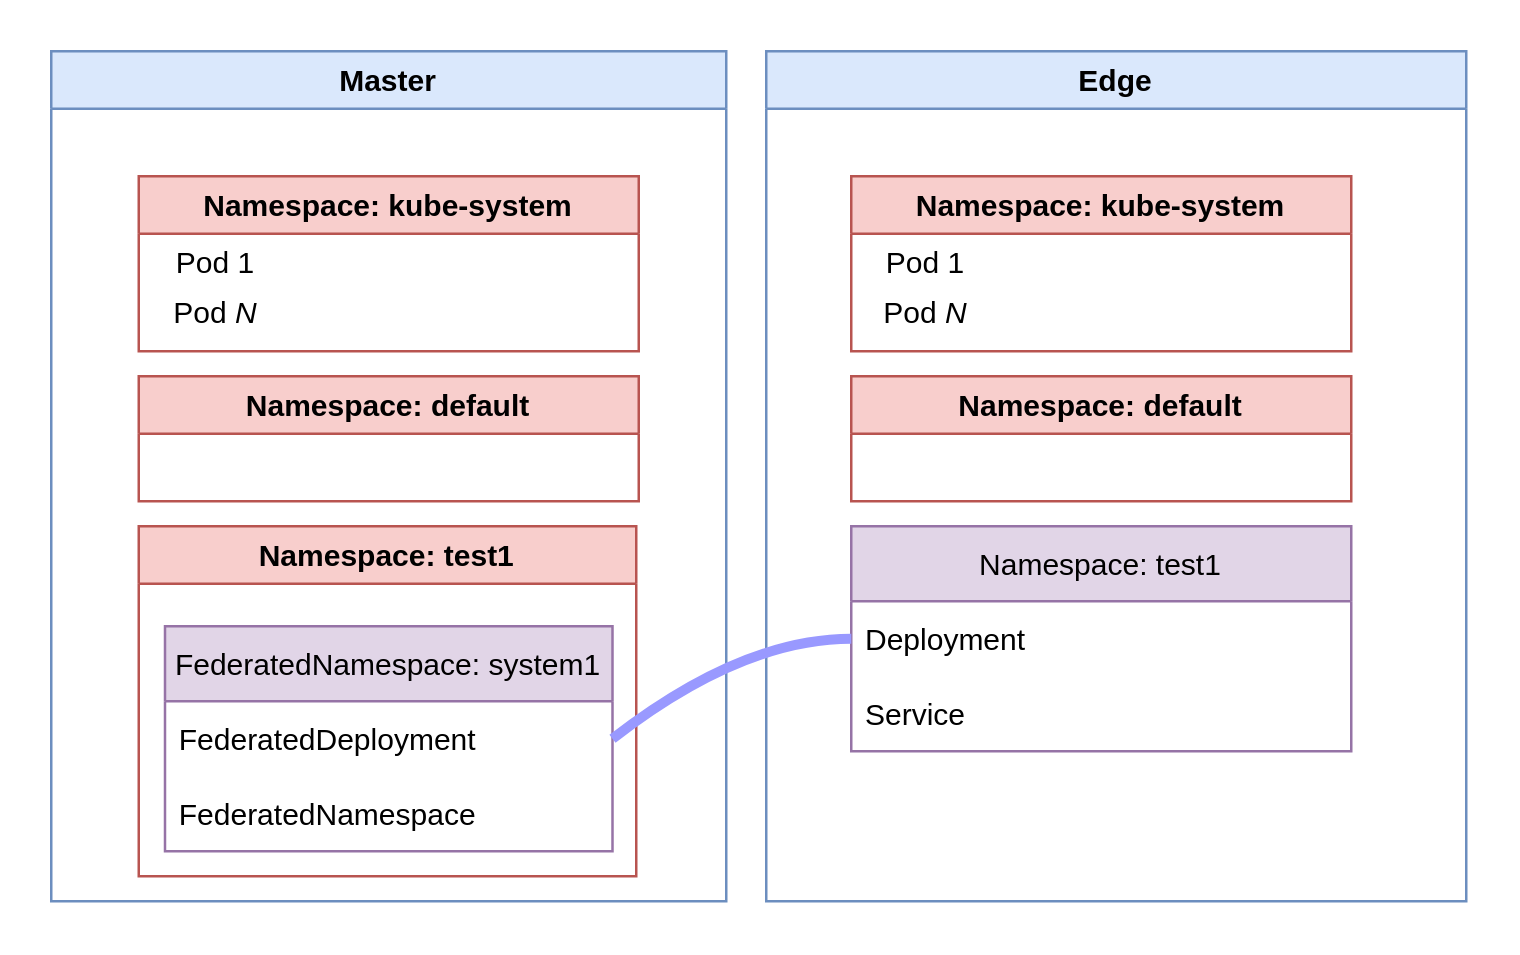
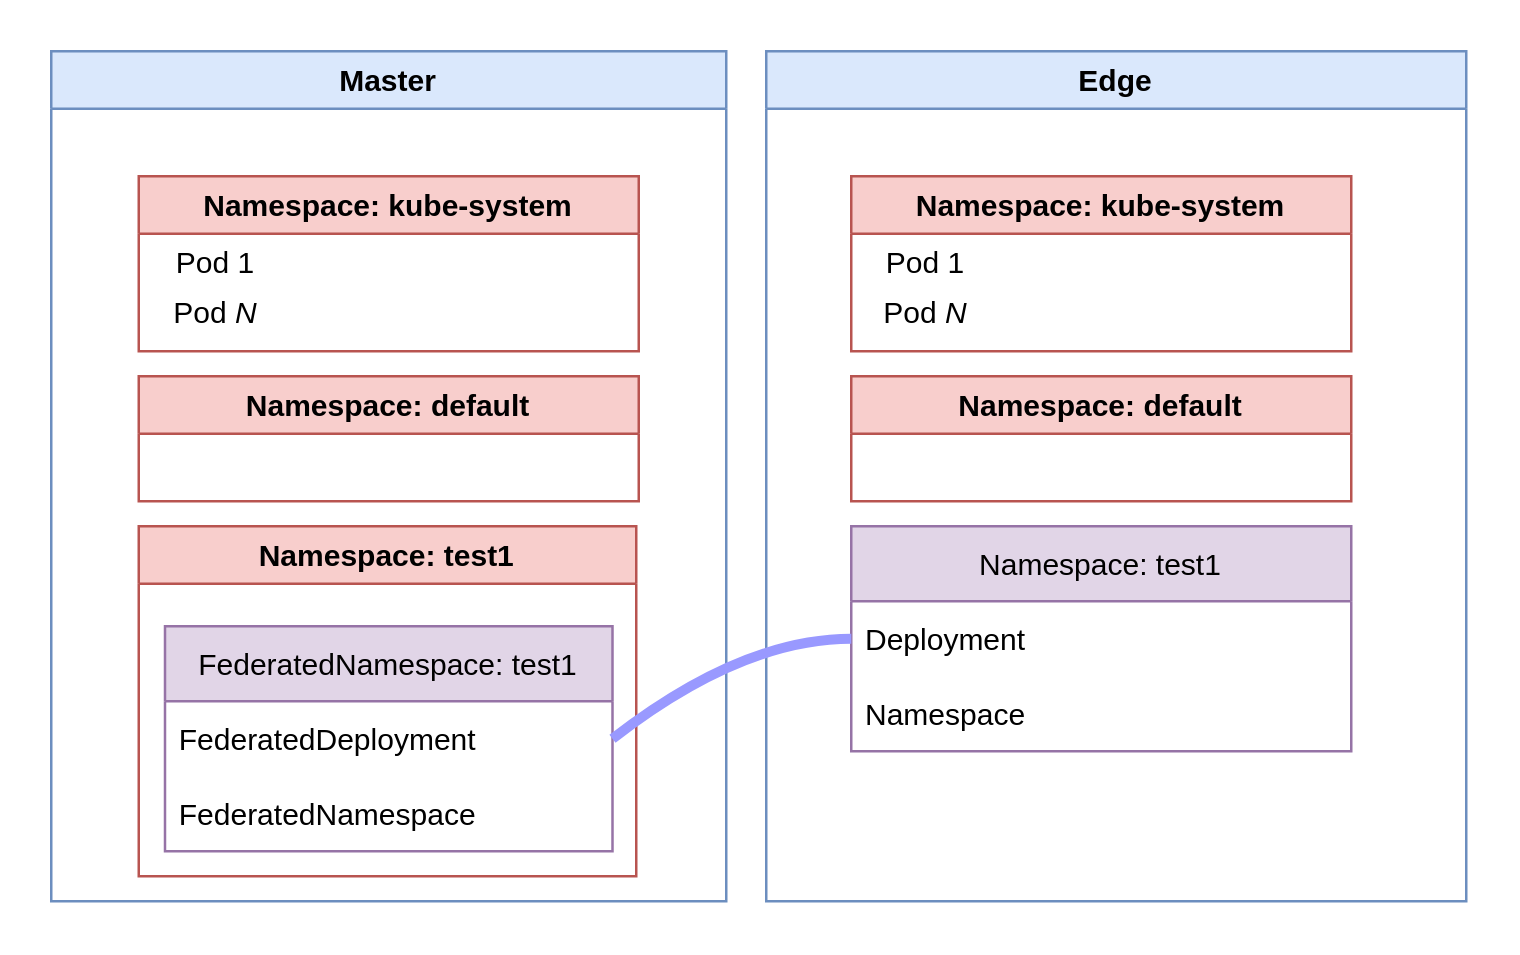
node "FederatedNamespace: system1": label "FederatedNamespace: system1" -> "FederatedNamespace: test1"
node "Service": label "Service" -> "Namespace"
